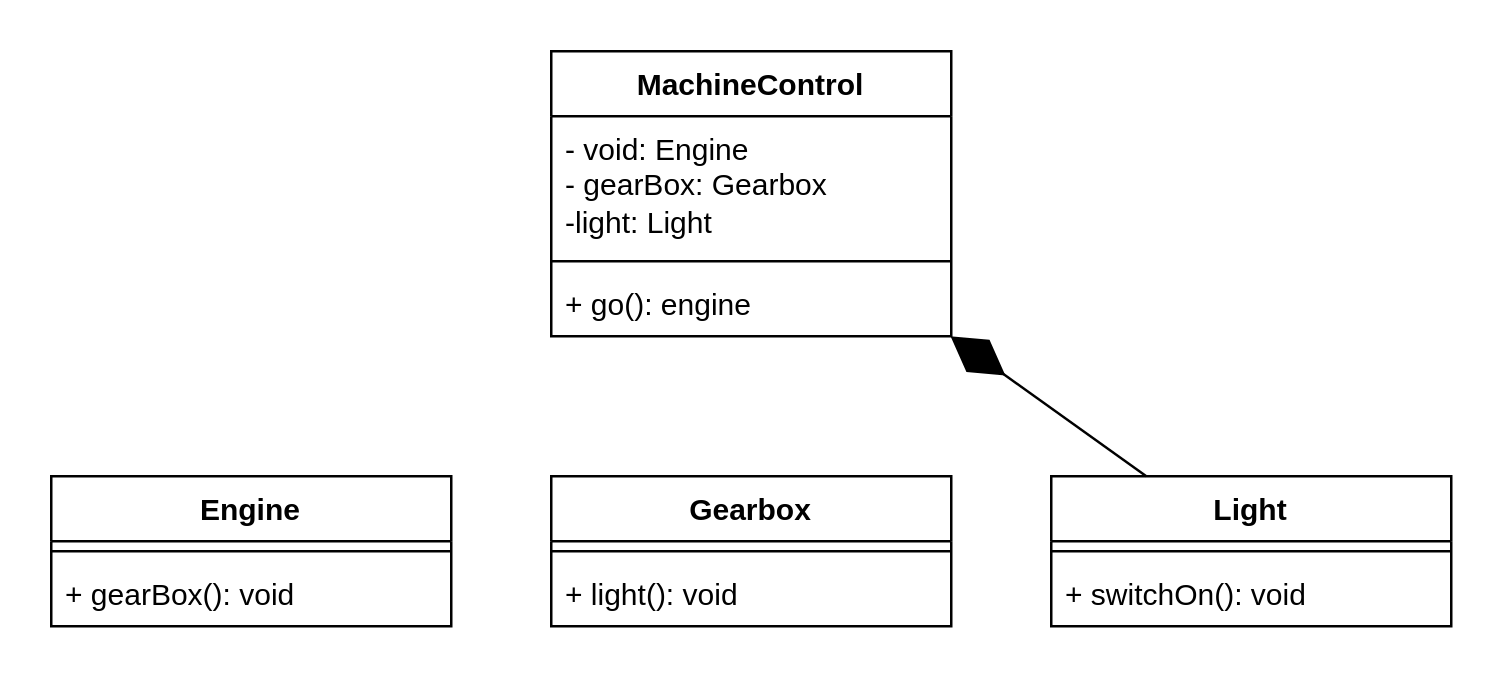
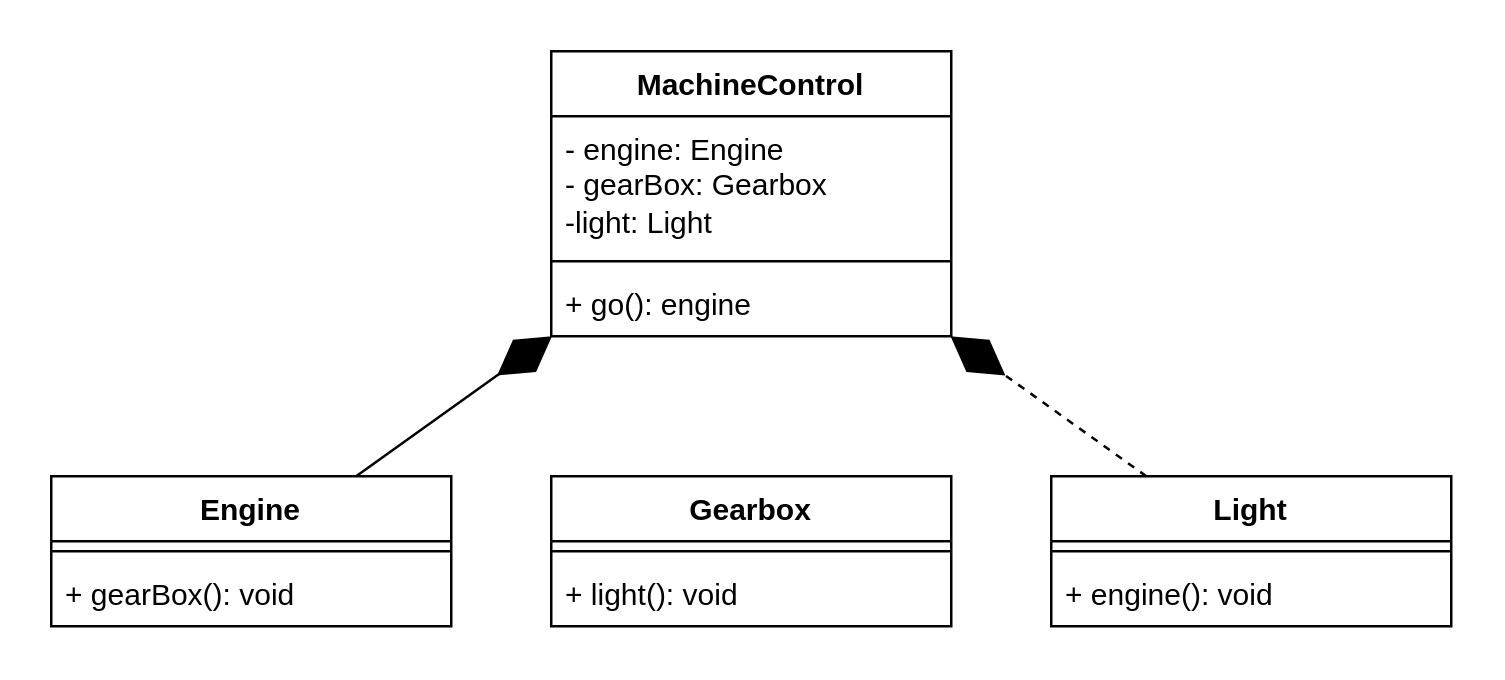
node "- void: Engine - gearBox: Gearbox -light: Light": label "- void: Engine - gearBox: Gearbox -light: Light" -> "- engine: Engine - gearBox: Gearbox -light: Light"
edge "Light" -> "MachineControl": style solid -> dashed
edge "Engine" -> "MachineControl": added
node "+ switchOn(): void": label "+ switchOn(): void" -> "+ engine(): void"
